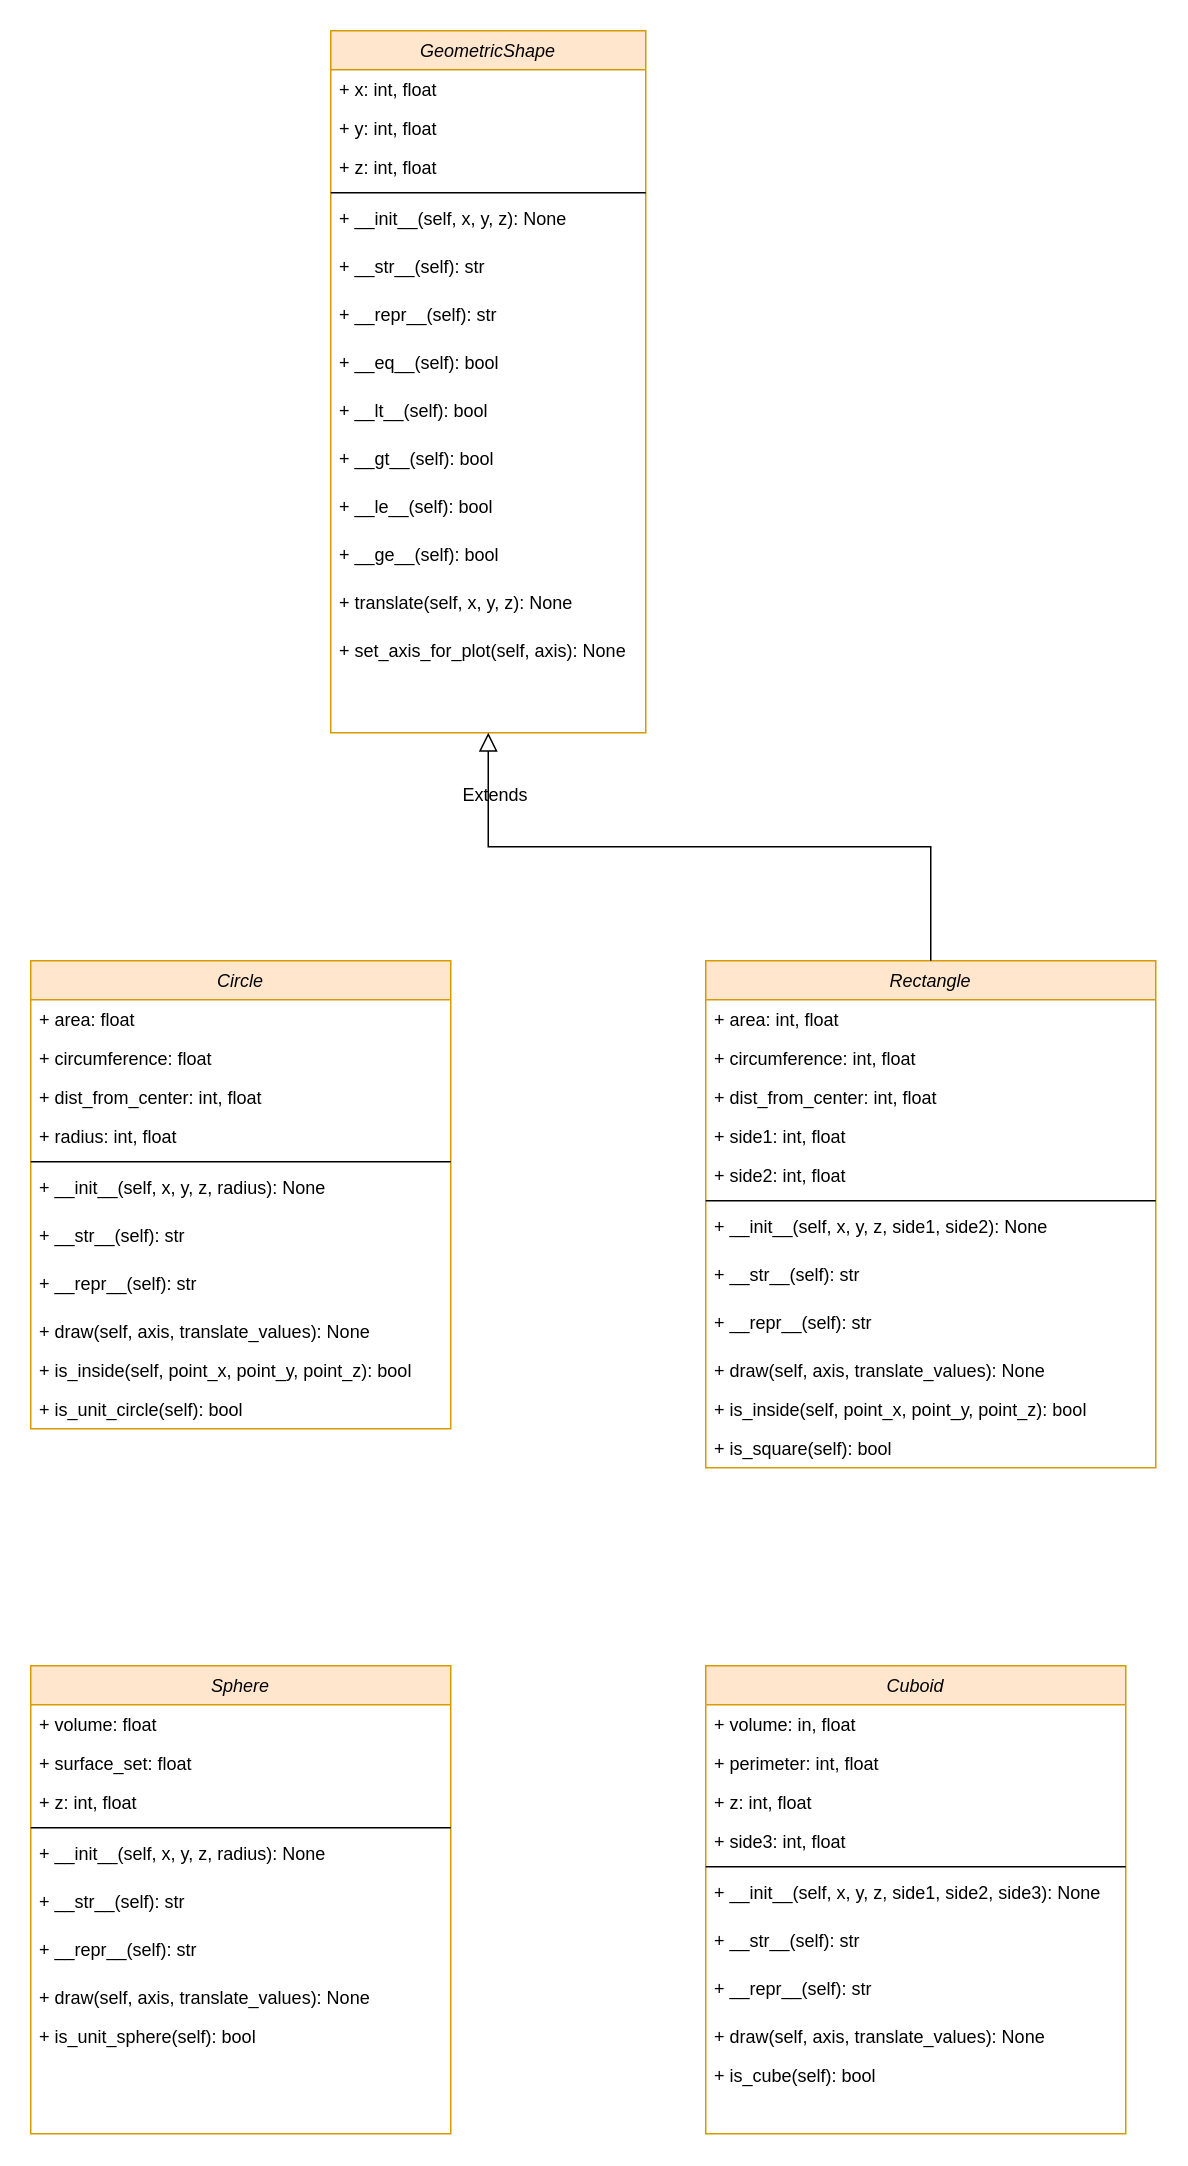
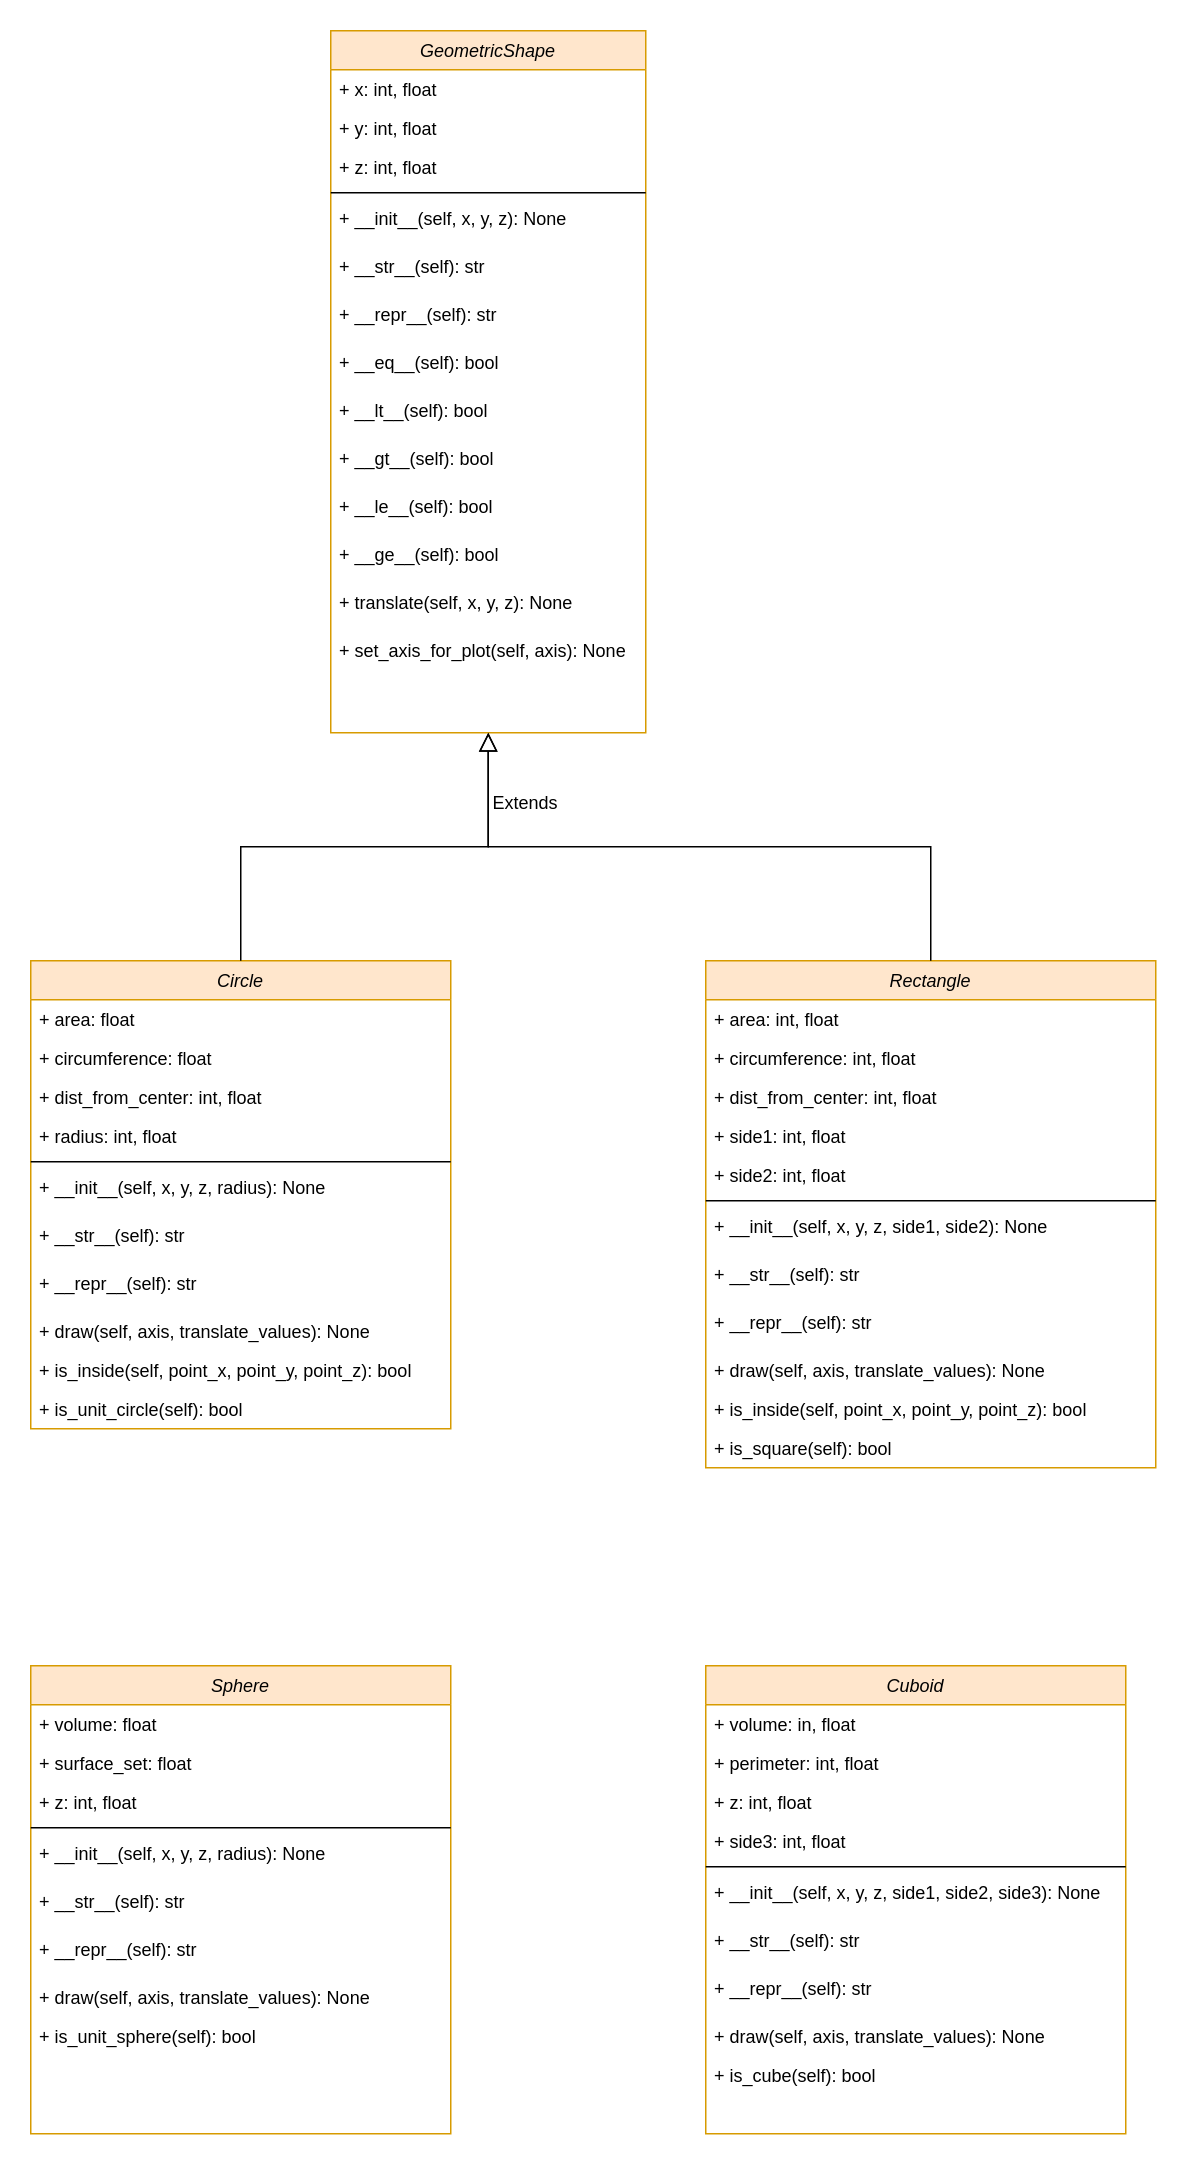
node "Extends": moved (496, 796) -> (526, 803)
edge "Circle" -> "GeometricShape": added
